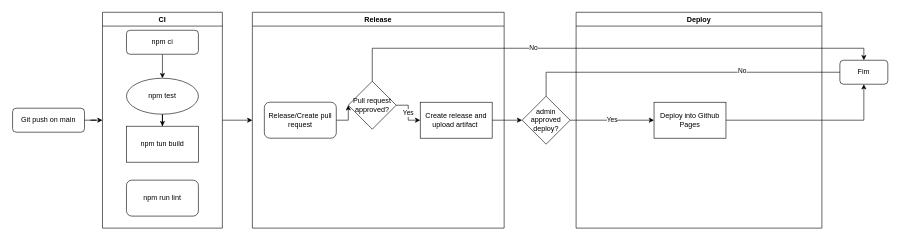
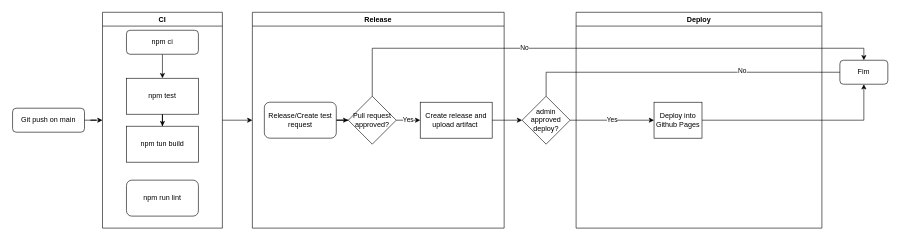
node "npm test": shape ellipse -> rectangle
node "Pull request approved?": moved (372, 105) -> (372, 120)
node "Release/Create pull request": label "Release/Create pull request" -> "Release/Create test request"
node "Deploy into Github Pages": size 72x36 -> 48x36
